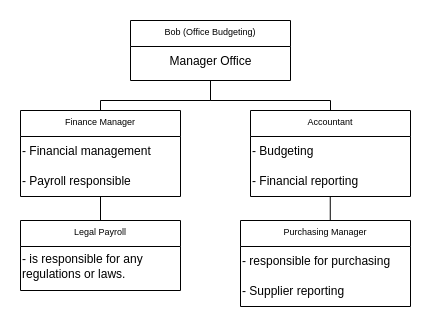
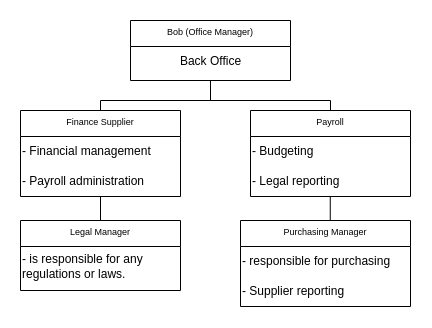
node "Bob (Office Budgeting)": label "Bob (Office Budgeting)" -> "Bob (Office Manager)"
node "Manager Office": label "Manager Office" -> "Back Office"
node "Finance Manager": label "Finance Manager" -> "Finance Supplier"
node "Accountant": label "Accountant" -> "Payroll"
node "- Payroll responsible": label "- Payroll responsible" -> "- Payroll administration"
node "- Financial reporting": label "- Financial reporting" -> "- Legal reporting"
node "Legal Payroll": label "Legal Payroll" -> "Legal Manager"
